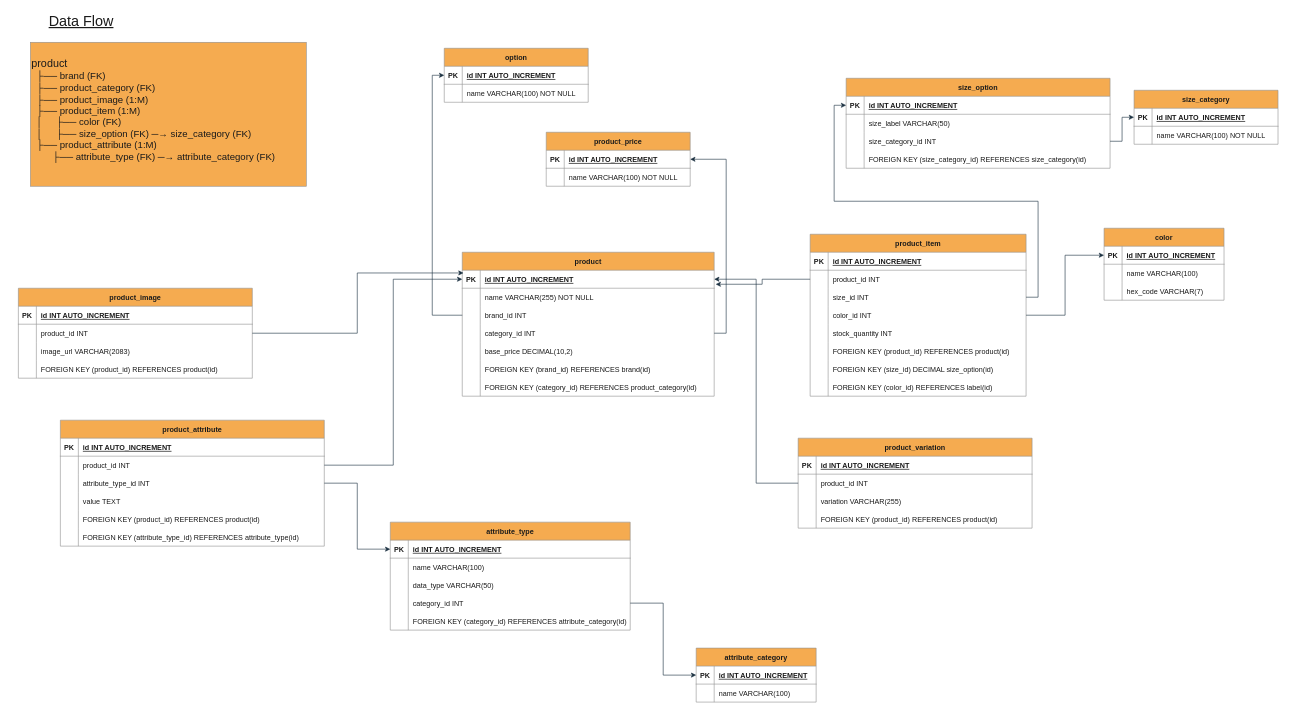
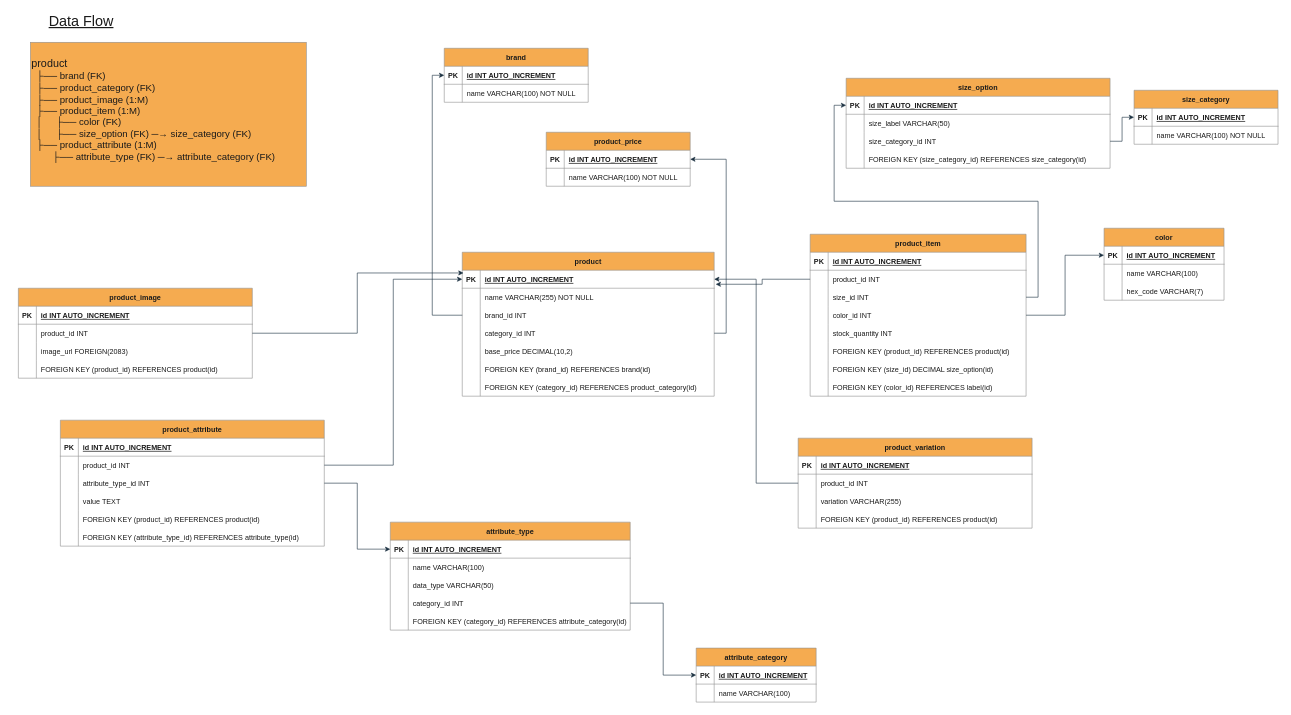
node "option": label "option" -> "brand"
node "image_url VARCHAR(2083)": label "image_url VARCHAR(2083)" -> "image_url FOREIGN(2083)"
